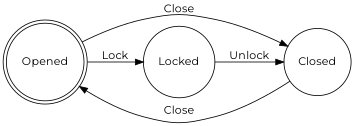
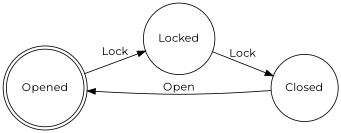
edge "Opened" -> "Closed": removed, label "Close"
edge "Locked" -> "Closed": label "Unlock" -> "Lock"
edge "Closed" -> "Opened": label "Close" -> "Open"
